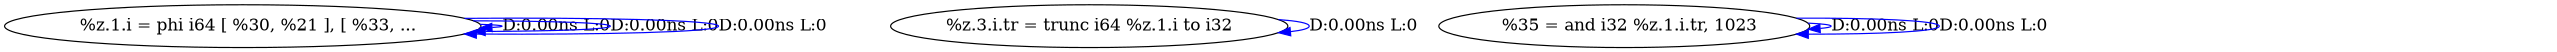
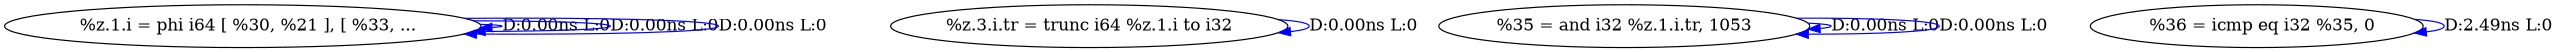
node "%35 = and i32 %z.1.i.tr, 1023": label "%35 = and i32 %z.1.i.tr, 1023" -> "%35 = and i32 %z.1.i.tr, 1053"
node "%36 = icmp eq i32 %35, 0": added
